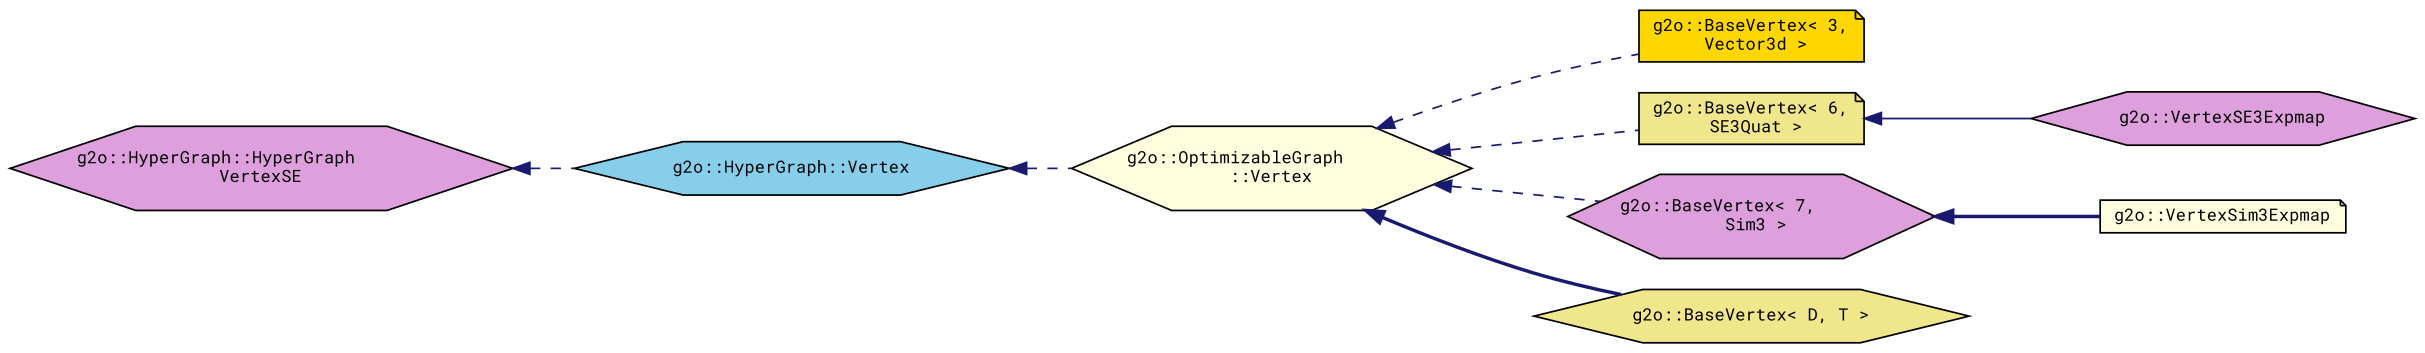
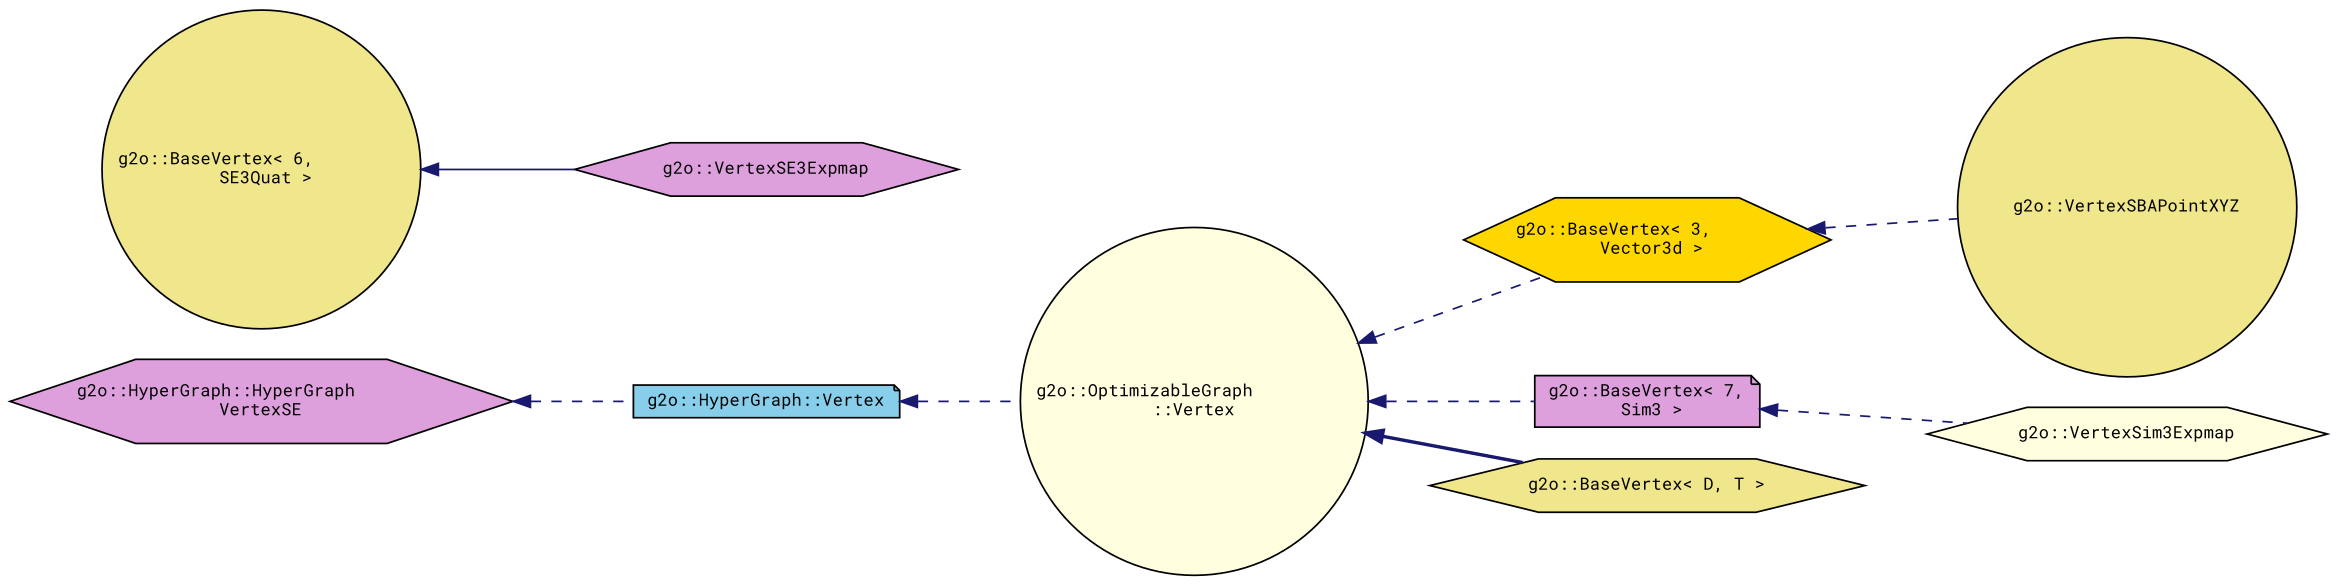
node "g2o::BaseVertex< 3, Vector3d >": shape note -> hexagon
node "g2o::BaseVertex< 6, SE3Quat >": shape note -> circle
edge "g2o::BaseVertex< 6, SE3Quat >" -> "g2o::OptimizableGraph ::Vertex": removed
node "g2o::HyperGraph::Vertex": shape hexagon -> note
node "g2o::OptimizableGraph ::Vertex": shape hexagon -> circle
node "g2o::VertexSBAPointXYZ": added
node "g2o::BaseVertex< 7, Sim3 >": shape hexagon -> note
edge "g2o::VertexSim3Expmap" -> "g2o::BaseVertex< 7, Sim3 >": style bold -> dashed
node "g2o::VertexSim3Expmap": shape note -> hexagon
